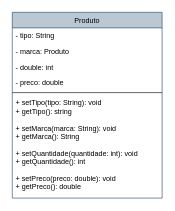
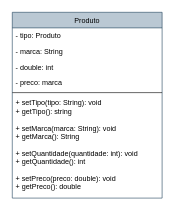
node "- tipo: String": label "- tipo: String" -> "- tipo: Produto"
node "- marca: Produto": label "- marca: Produto" -> "- marca: String"
node "- preco: double": label "- preco: double" -> "- preco: marca"
